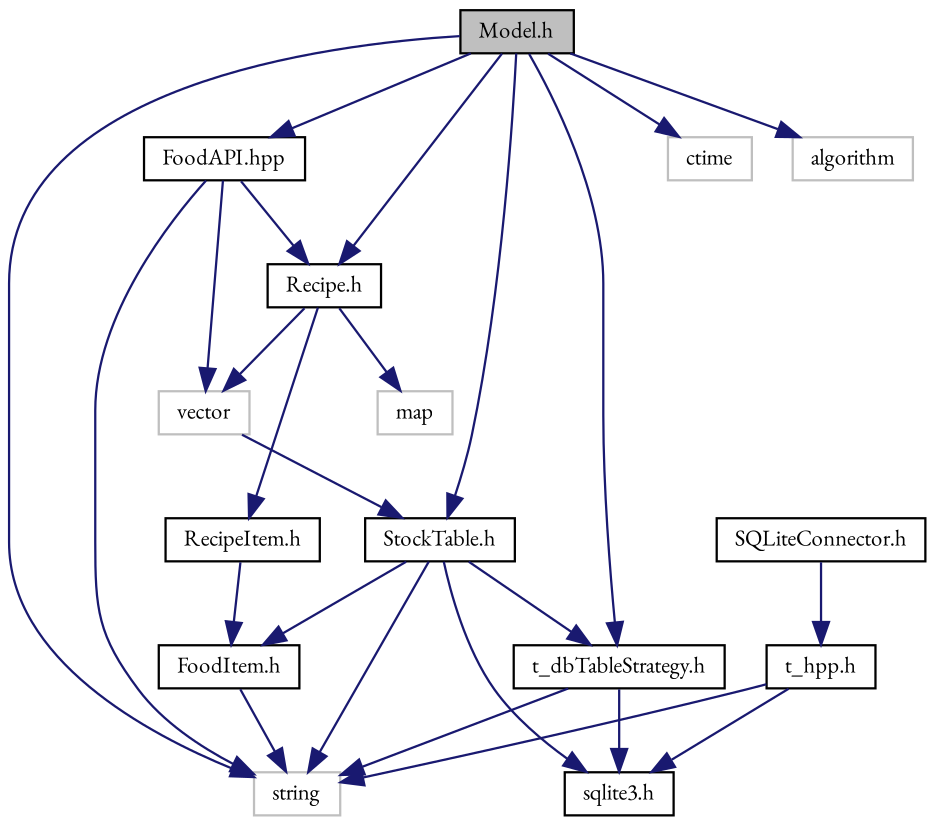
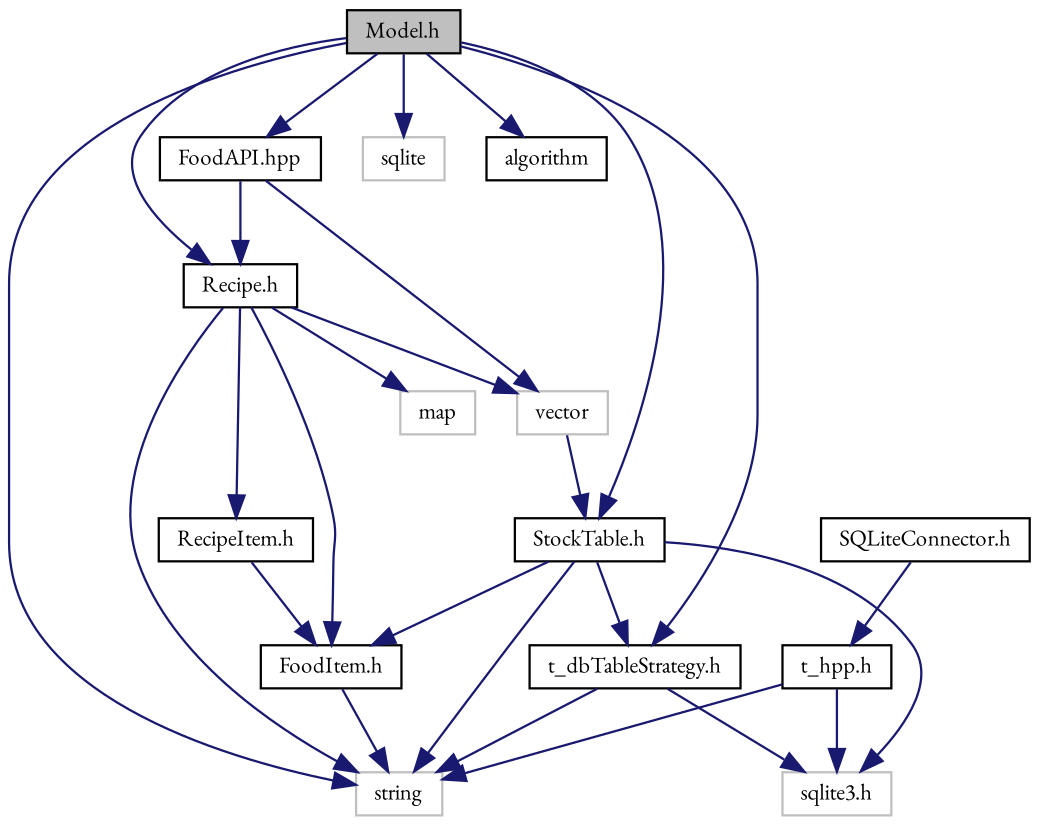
node "ctime": label "ctime" -> "sqlite"
node "algorithm": color grey75 -> black
edge "Recipe.h" -> "FoodItem.h": added
edge "FoodAPI.hpp" -> "string": now "Recipe.h" -> "string"
node "sqlite3.h": color black -> grey75
